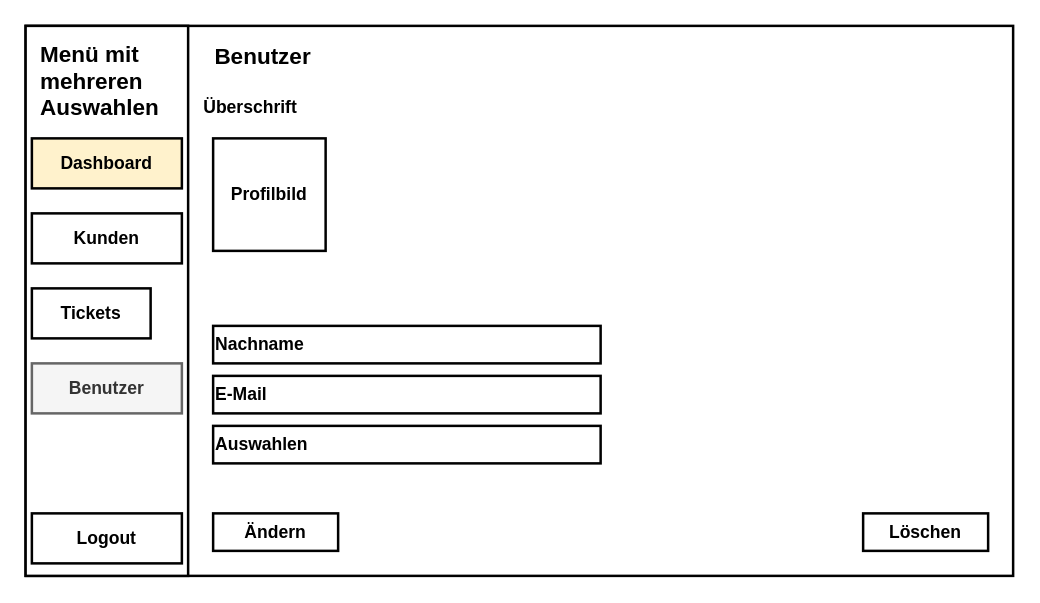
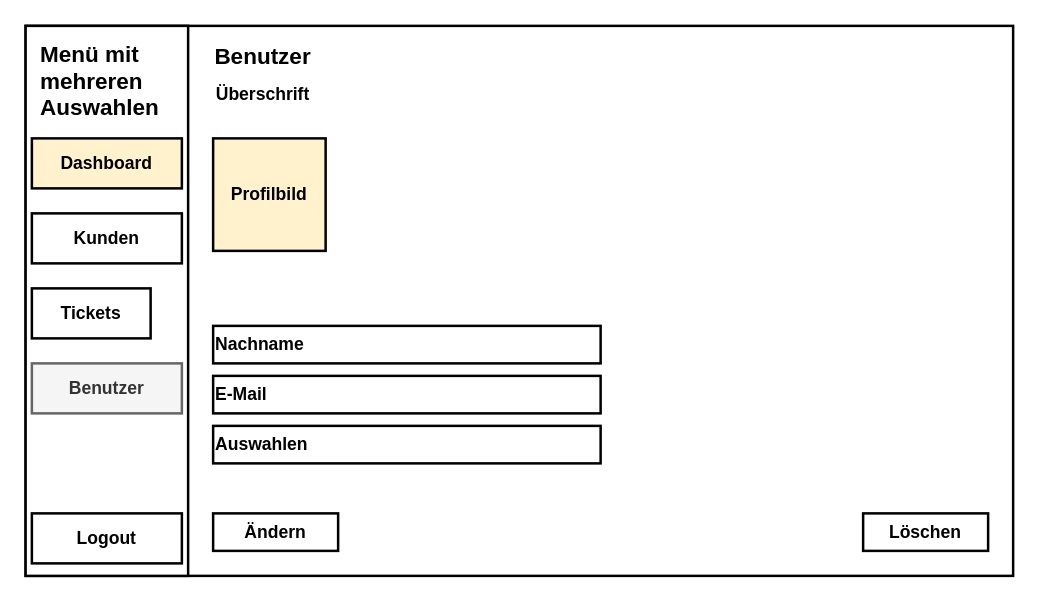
node "Überschrift": moved (251, 107) -> (263, 94)
node "Profilbild": fillcolor #ffffff -> #fff2cc
